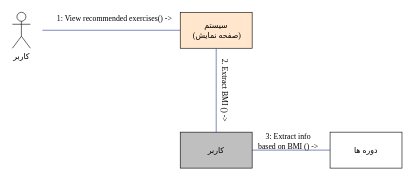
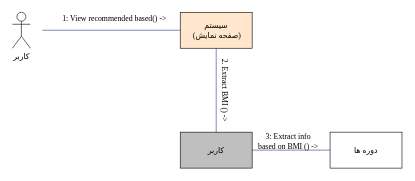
node "1: View recommended exercises() ->": label "1: View recommended exercises() ->" -> "1: View recommended based() ->"
